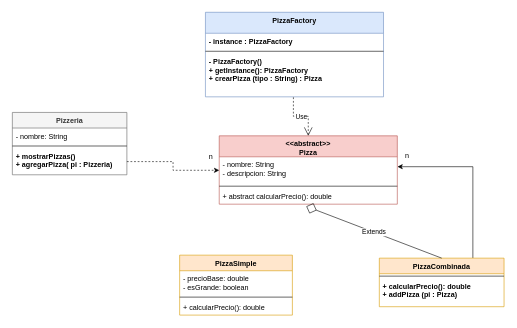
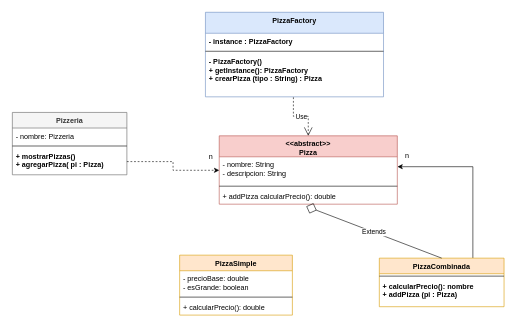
node "- nombre: String": label "- nombre: String" -> "- nombre: Pizzeria"
node "+ mostrarPizzas() + agregarPizza( pi : Pizzeria)": label "+ mostrarPizzas() + agregarPizza( pi : Pizzeria)" -> "+ mostrarPizzas() + agregarPizza( pi : Pizza)"
node "+ abstract calcularPrecio(): double": label "+ abstract calcularPrecio(): double" -> "+ addPizza calcularPrecio(): double"
node "+ calcularPrecio(): double + addPizza (pi : Pizza)": label "+ calcularPrecio(): double + addPizza (pi : Pizza)" -> "+ calcularPrecio(): nombre + addPizza (pi : Pizza)"
